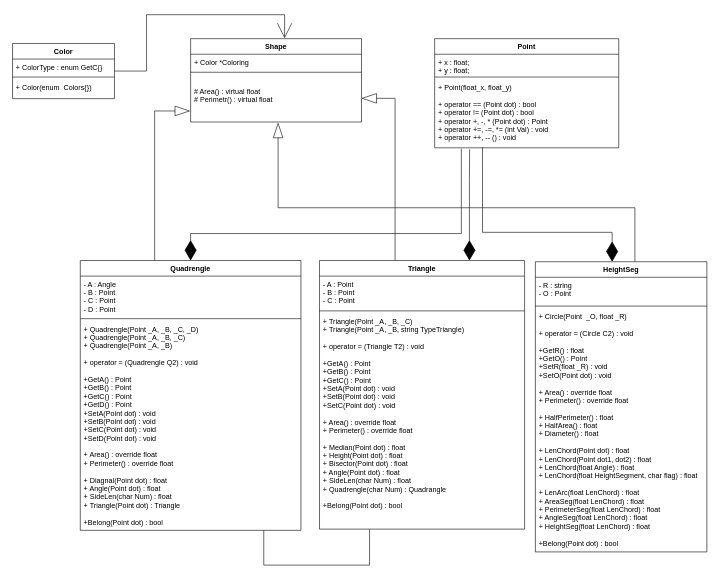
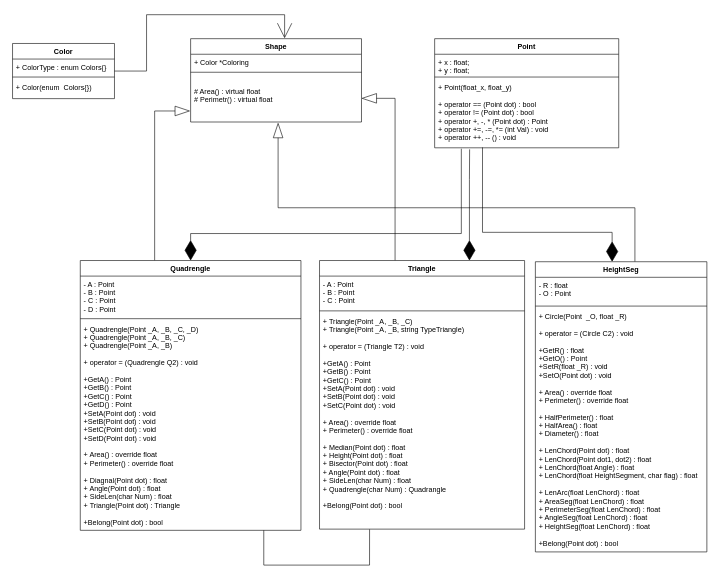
node "+ ColorType : enum GetC{}": label "+ ColorType : enum GetC{}" -> "+ ColorType : enum Colors{}"
node "- A : Angle - B : Point - C : Point - D : Point": label "- A : Angle - B : Point - C : Point - D : Point" -> "- A : Point - B : Point - C : Point - D : Point"
node "- R : string - O : Point": label "- R : string - O : Point" -> "- R : float - O : Point"
